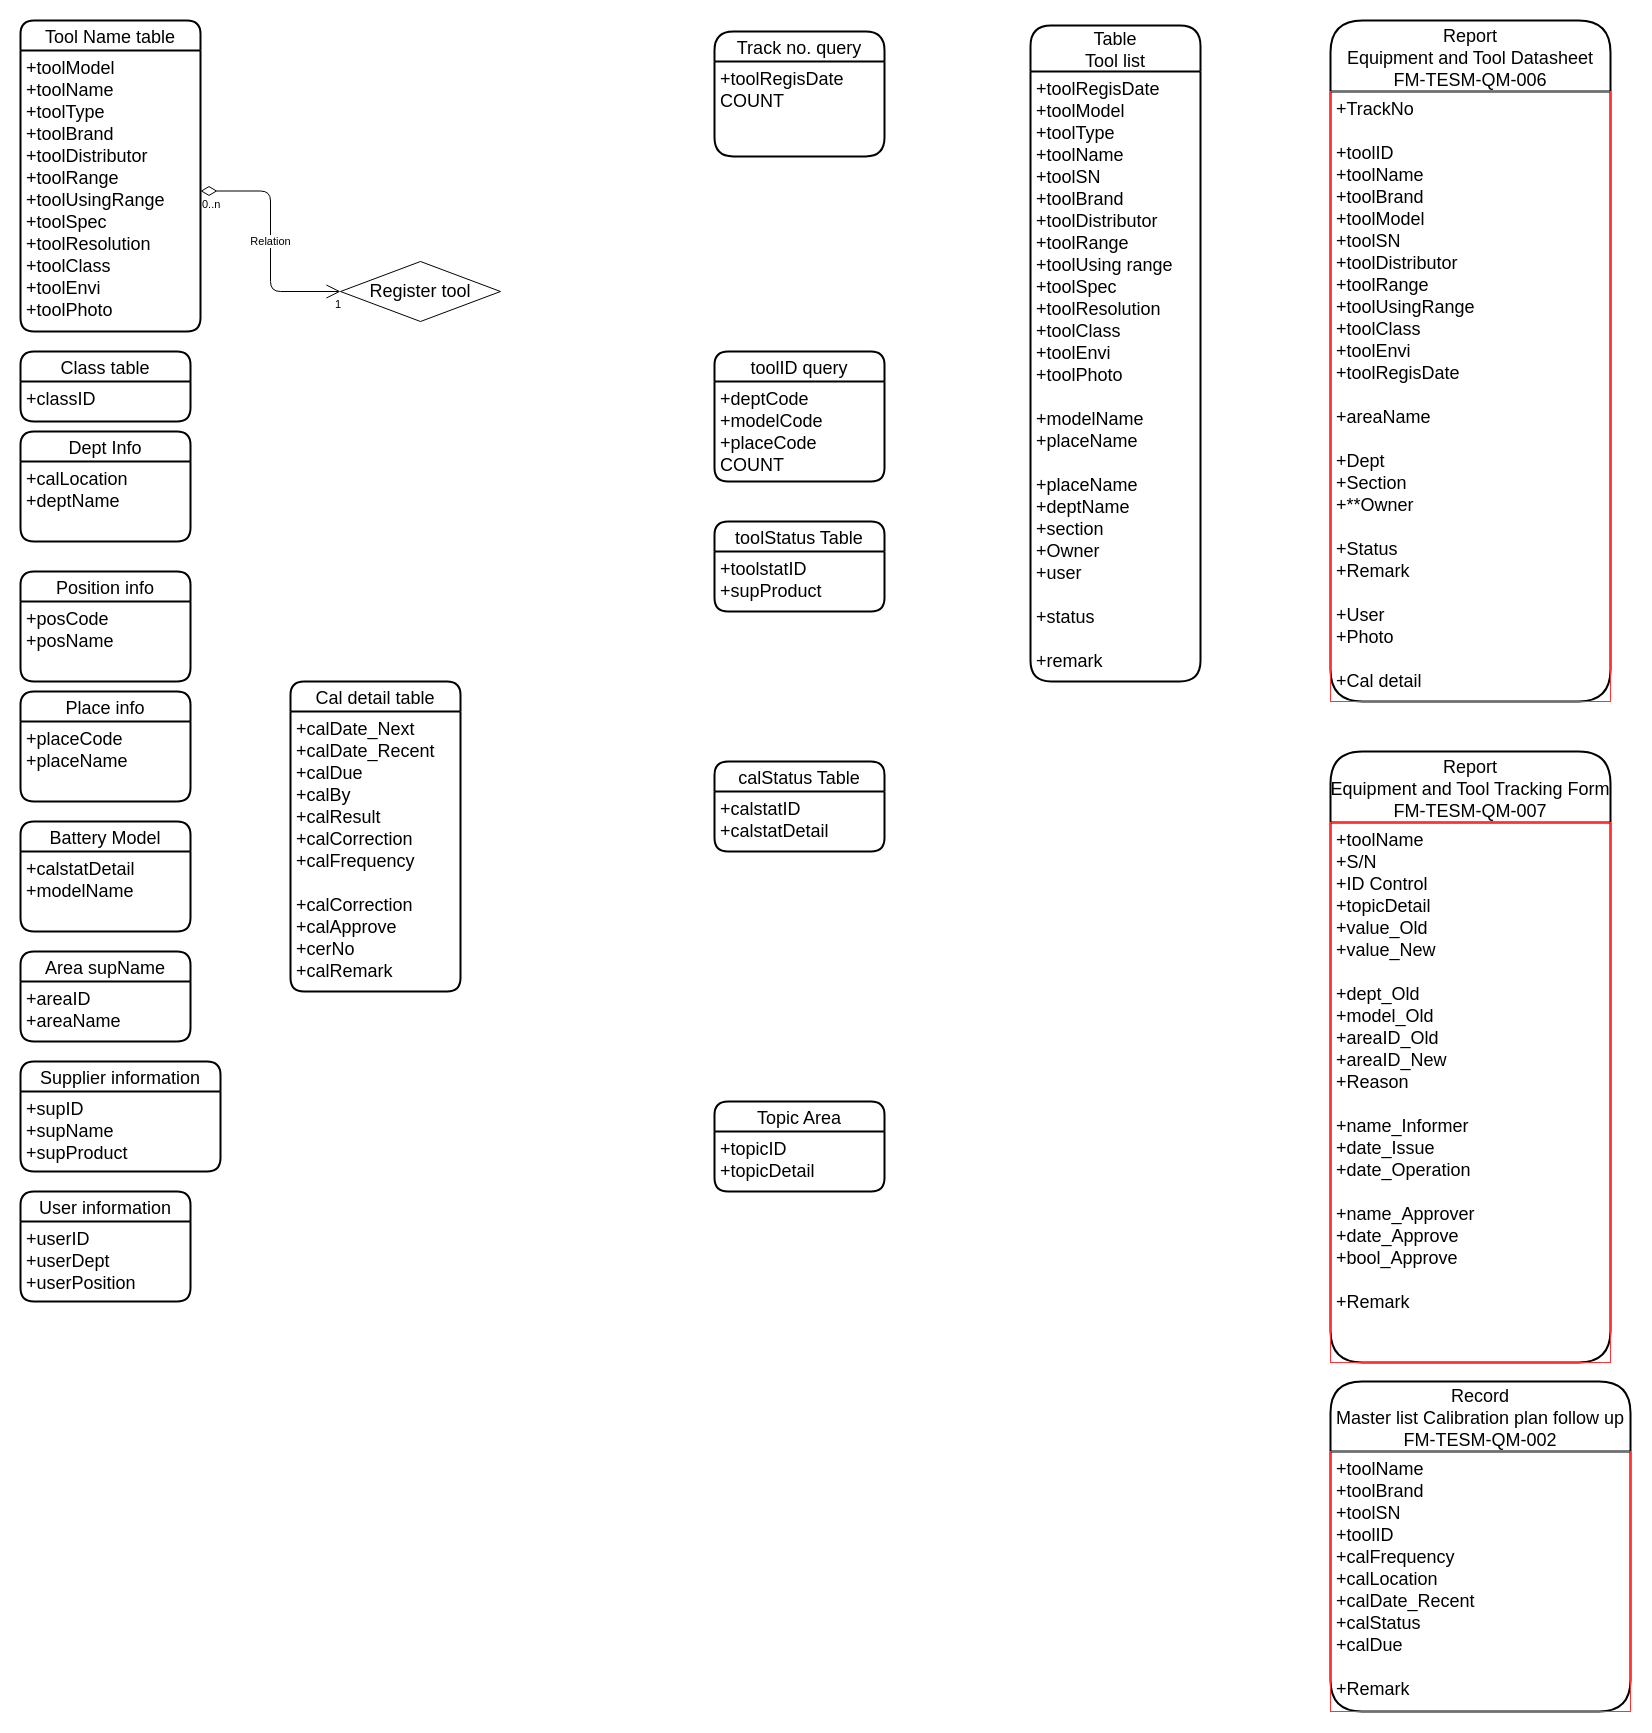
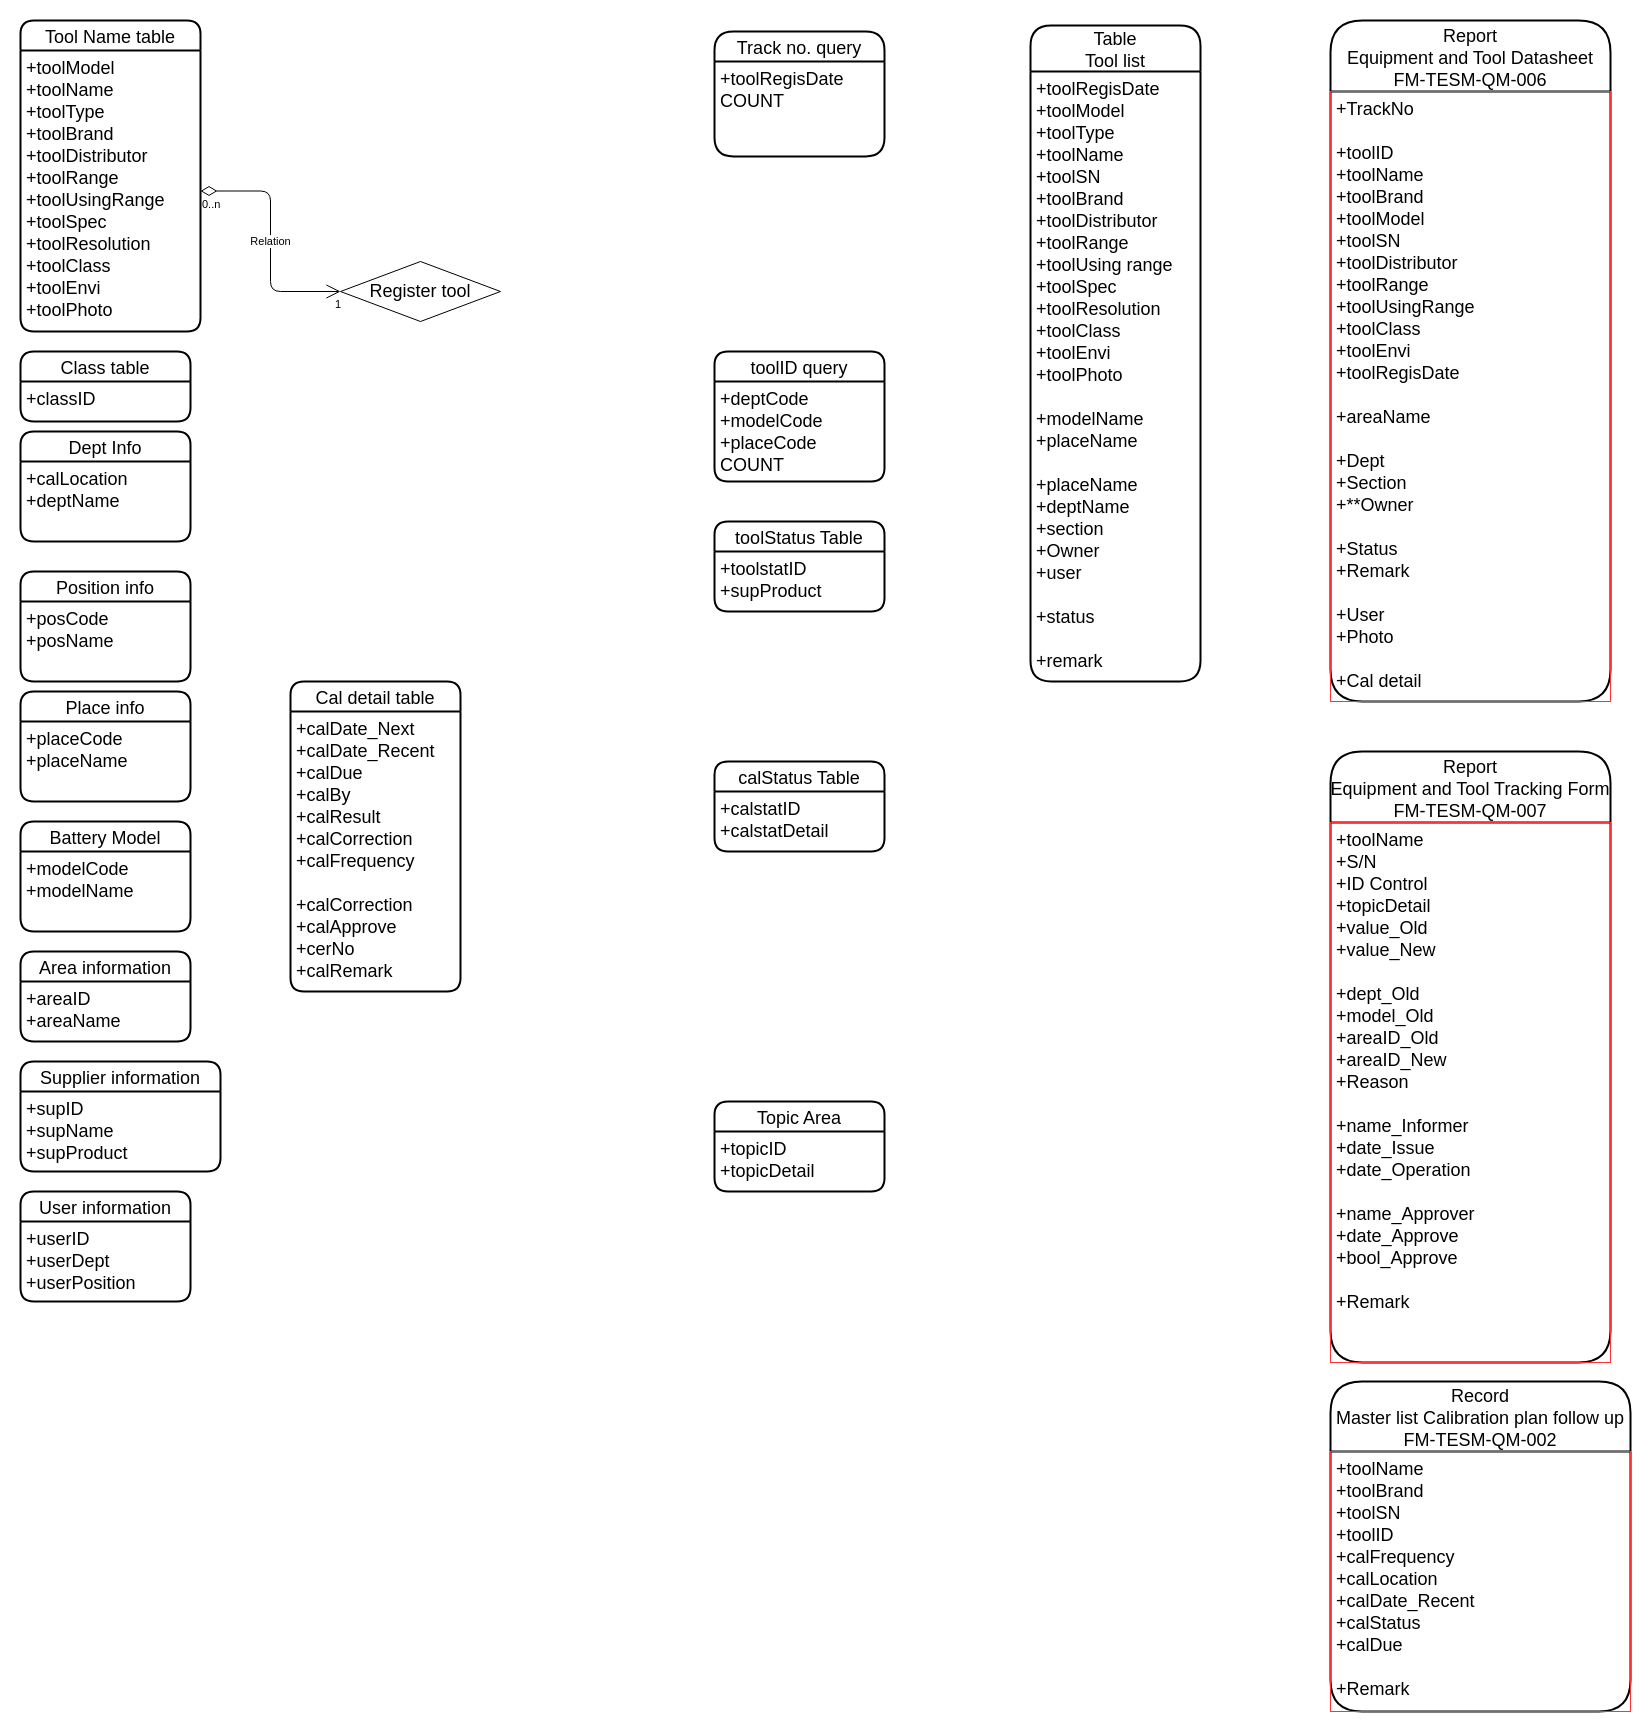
node "+calstatDetail +modelName": label "+calstatDetail +modelName" -> "+modelCode +modelName"
node "Area supName": label "Area supName" -> "Area information"
